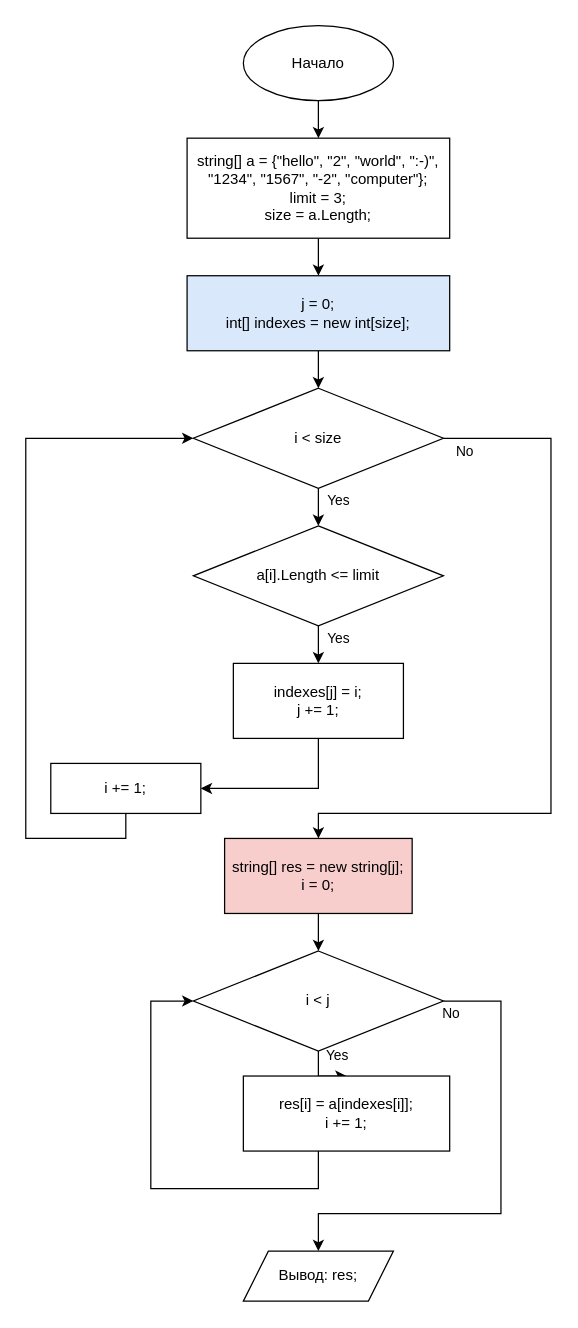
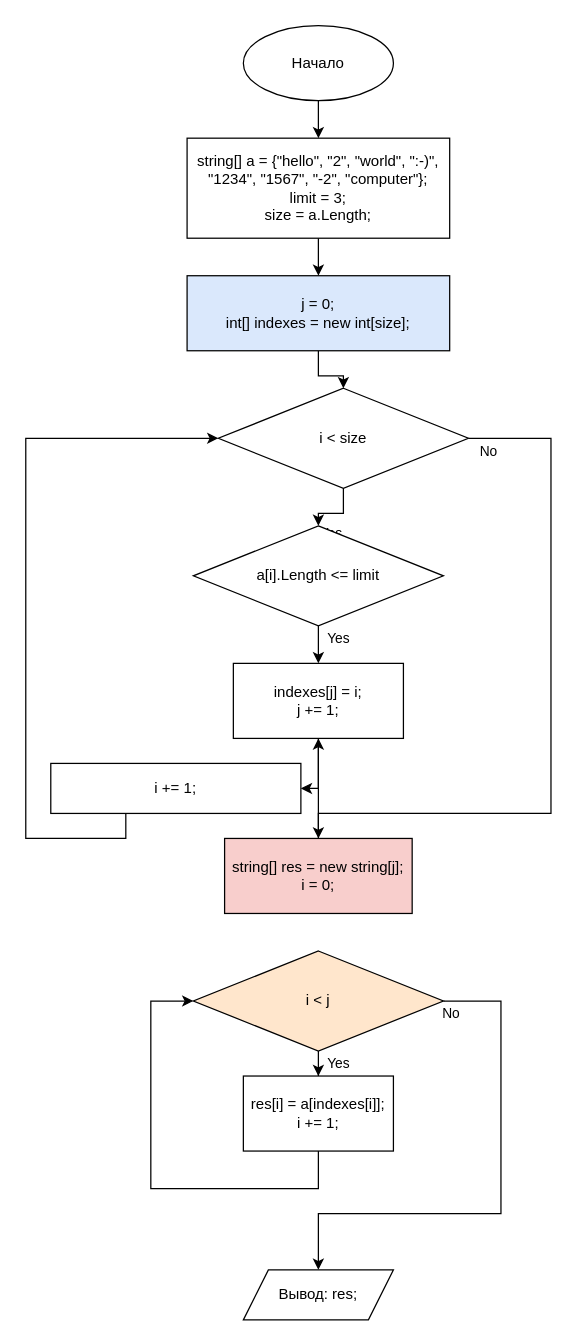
node "i < size": moved (318, 438) -> (343, 438)
node "i += 1;": size 150x50 -> 250x50
edge "string[] res = new string[j]; i = 0;" -> "i < j": now "string[] res = new string[j]; i = 0;" -> "indexes[j] = i; j += 1;"
node "i < j": fillcolor #ffffff -> #ffe6cc
node "res[i] = a[indexes[i]]; i += 1;": size 206x75 -> 150x75
node "Вывод: res;": moved (318, 1276) -> (318, 1294)
